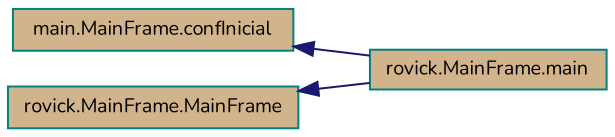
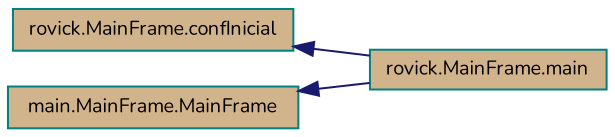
node "main.MainFrame.confInicial": label "main.MainFrame.confInicial" -> "rovick.MainFrame.confInicial"
node "rovick.MainFrame.MainFrame": label "rovick.MainFrame.MainFrame" -> "main.MainFrame.MainFrame"
